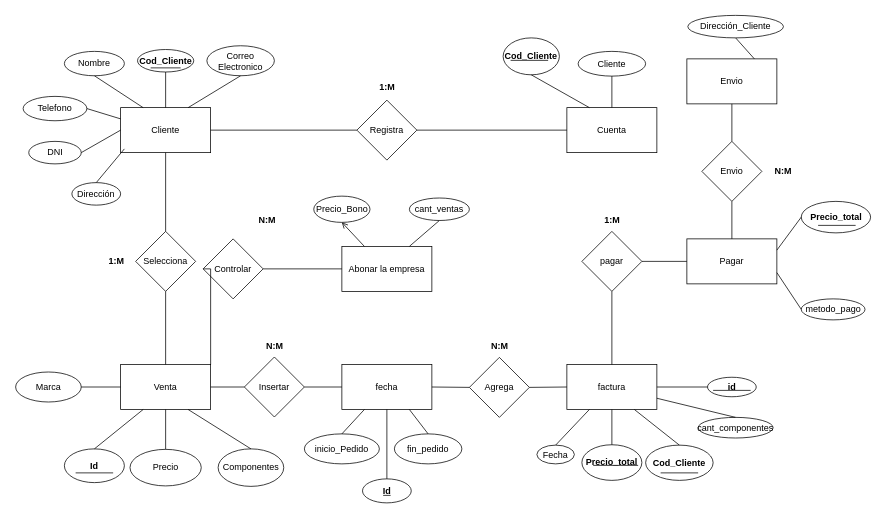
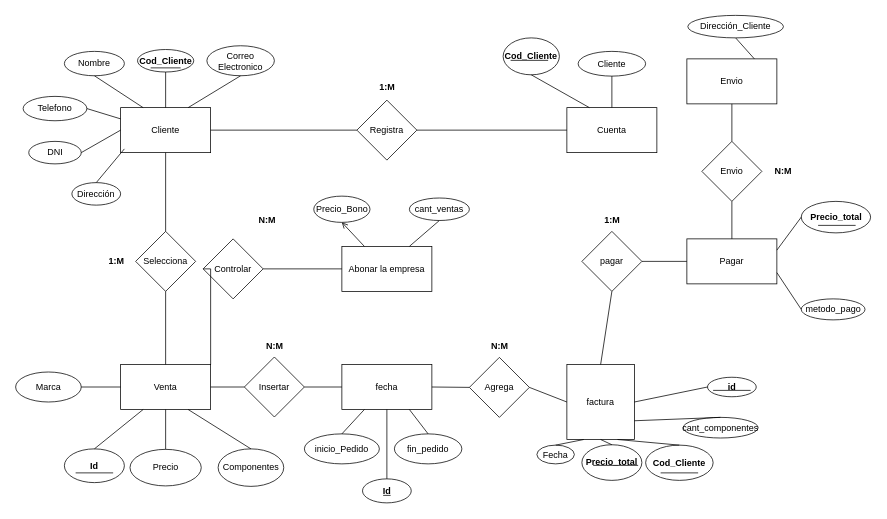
node "factura": size 90x45 -> 68x75
node "cant_componentes": moved (735, 428) -> (720, 428)
